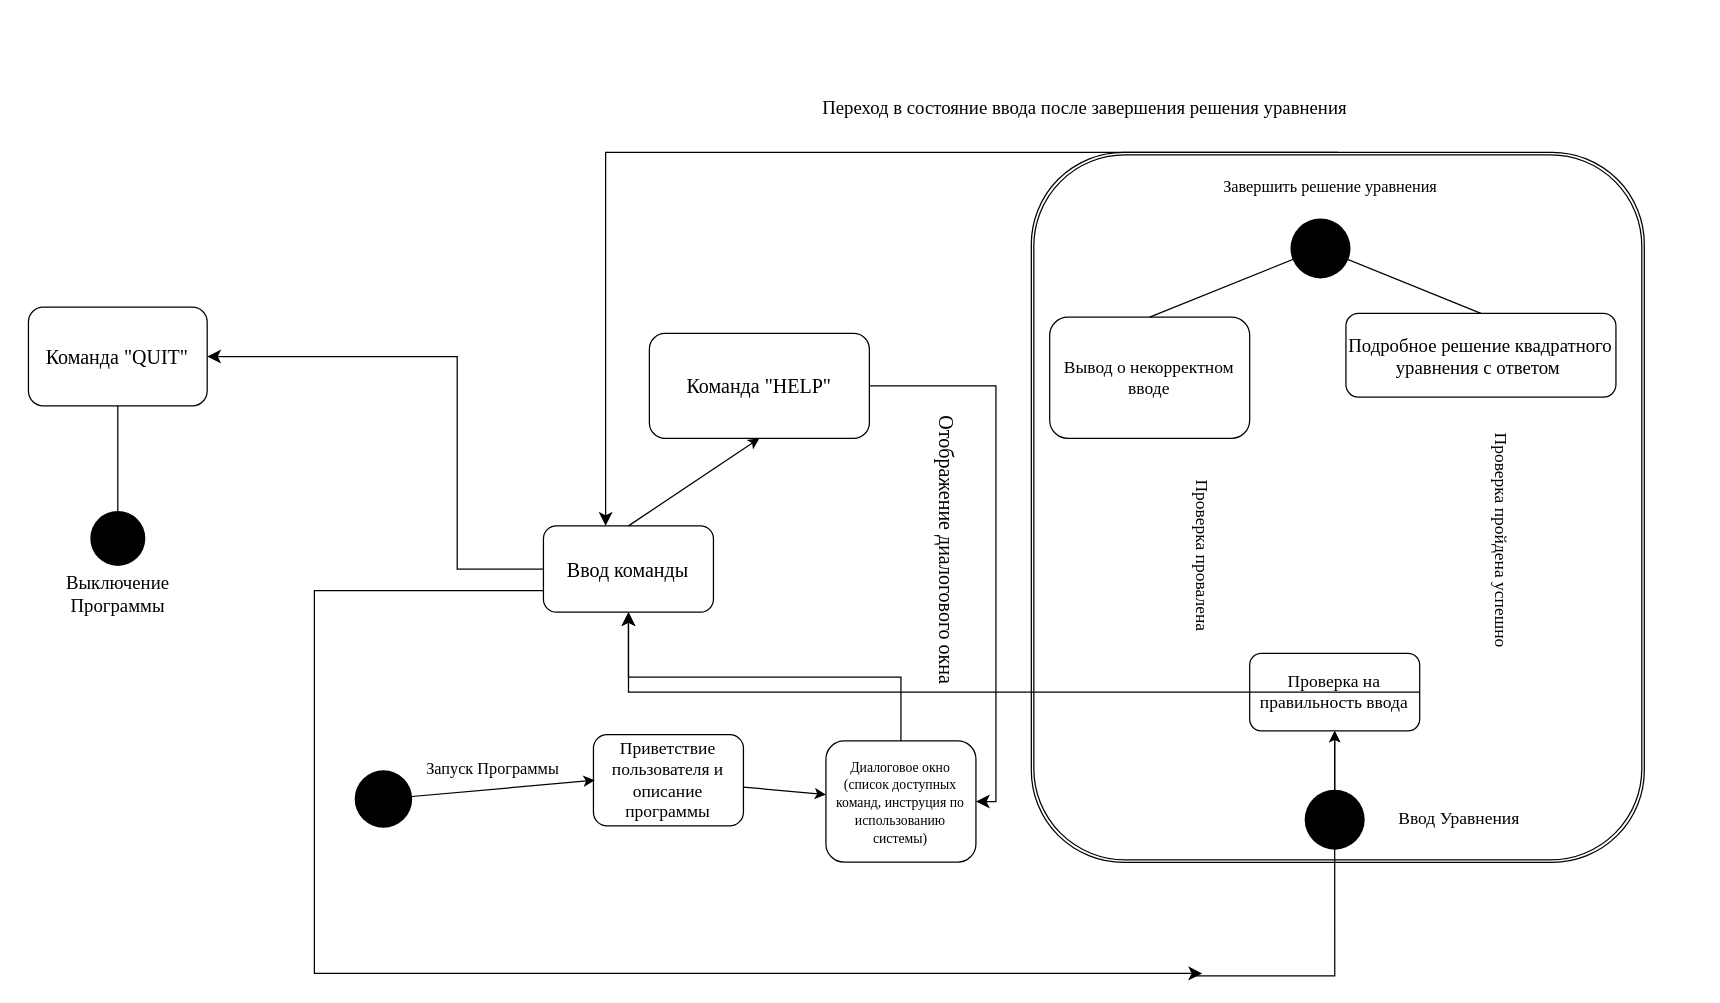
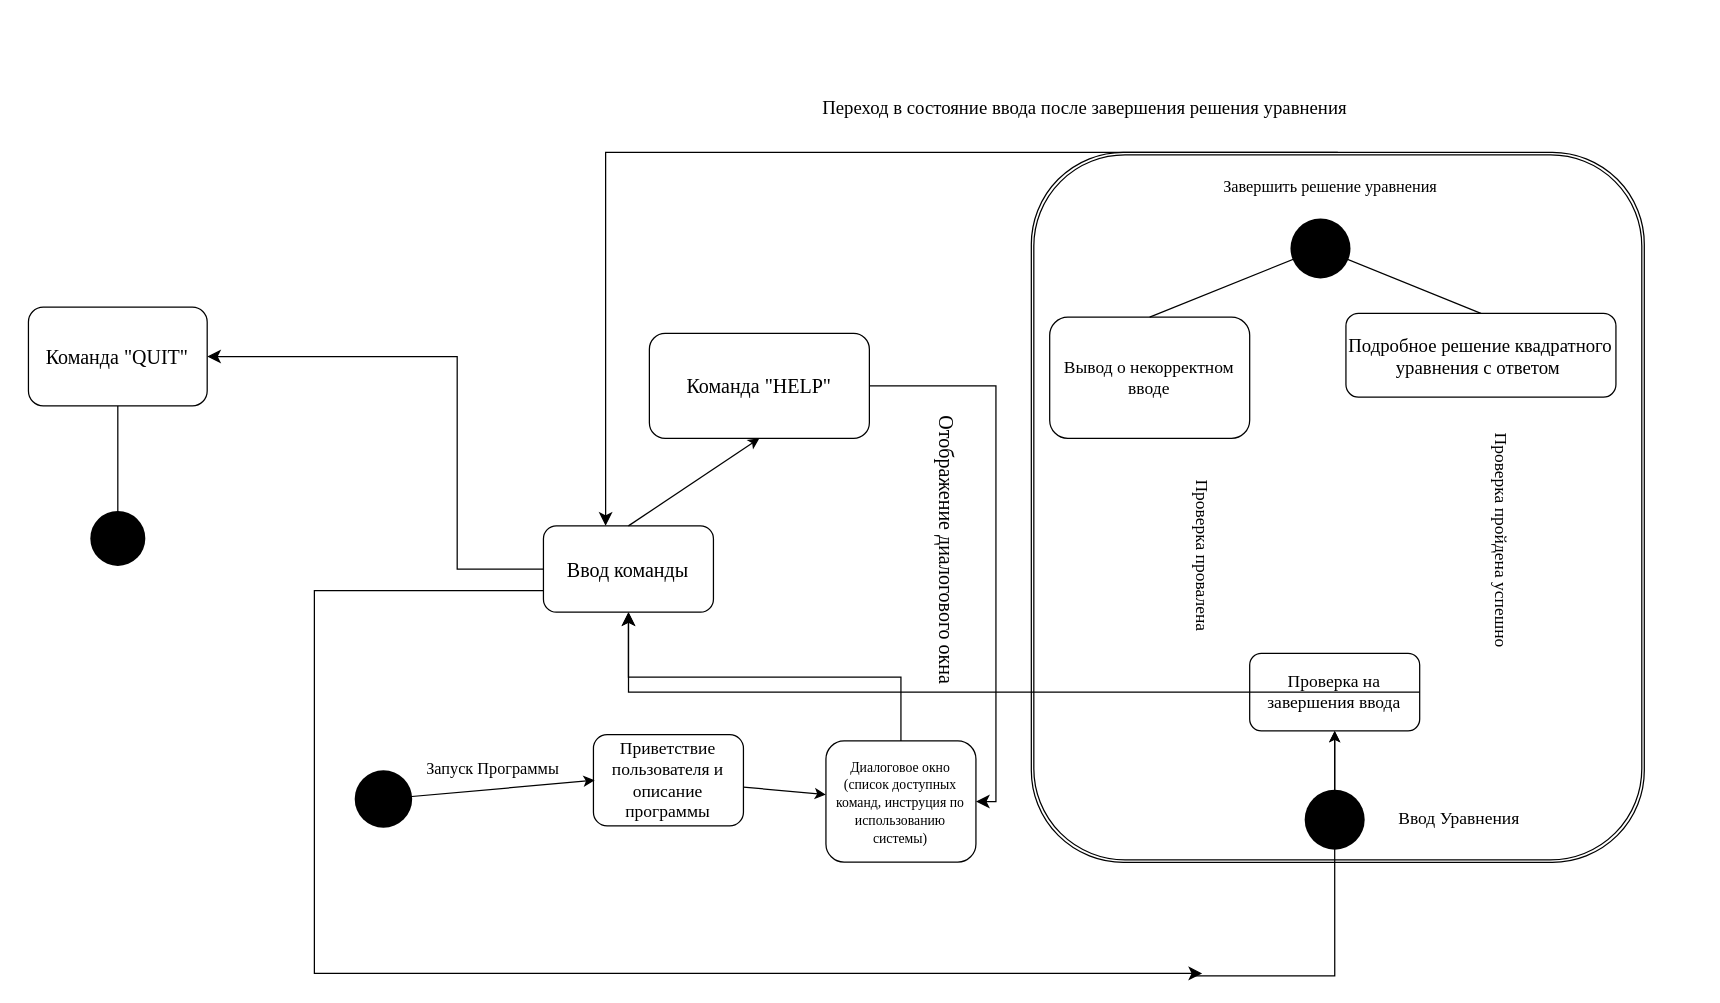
node "Выключение Программы": removed
node "Проверка на правильность ввода": label "Проверка на правильность ввода" -> "Проверка на завершения ввода"
